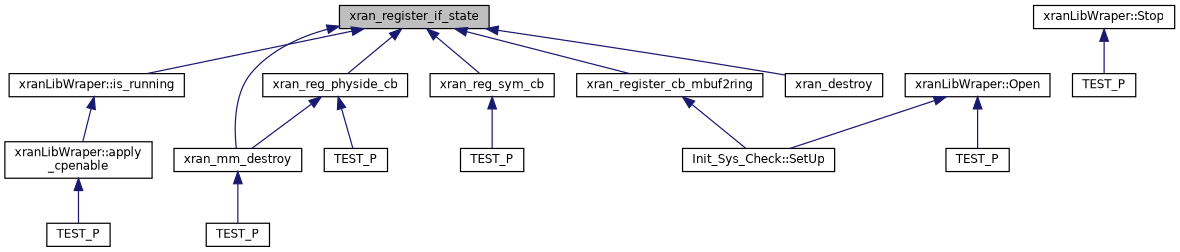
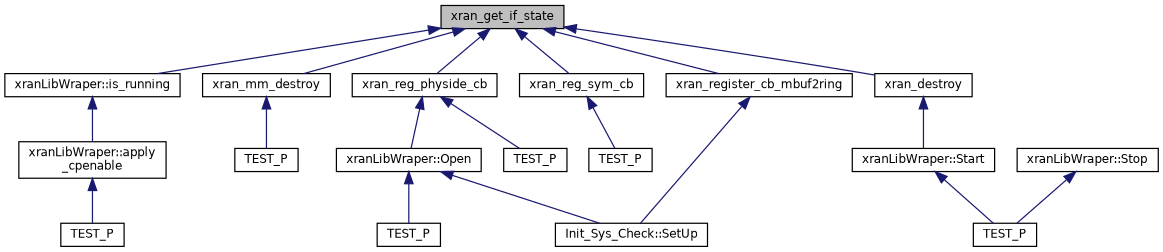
node "xran_register_if_state": label "xran_register_if_state" -> "xran_get_if_state"
edge "xran_mm_destroy" -> "xran_reg_physide_cb": now "xranLibWraper::Open" -> "xran_reg_physide_cb"
node "xranLibWraper::Start": added
